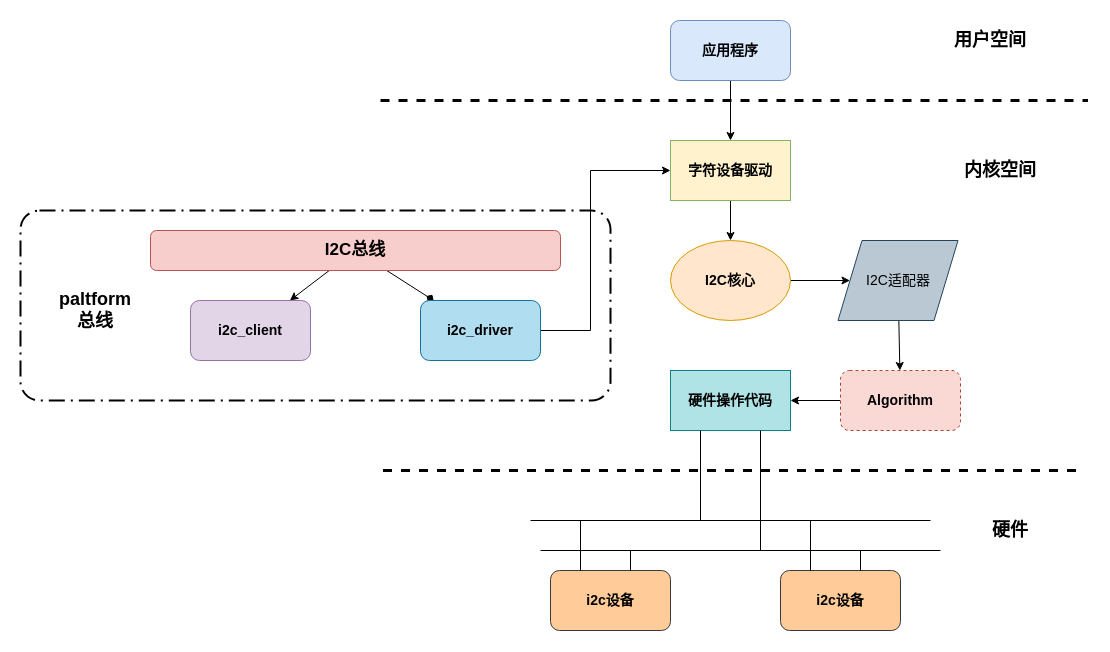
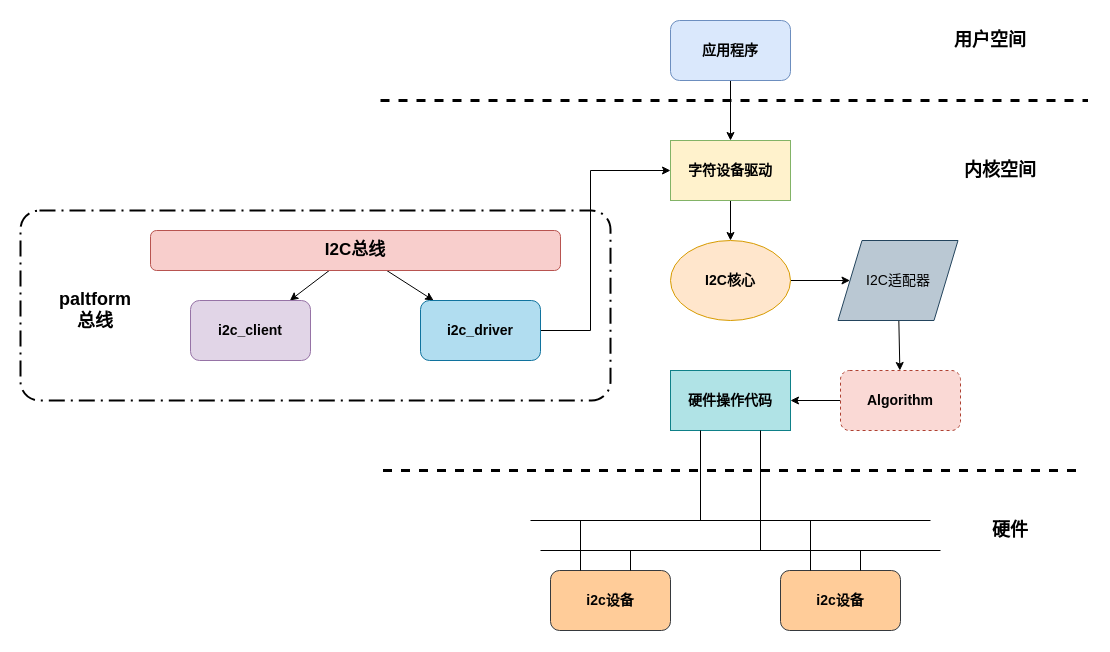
edge "I2C总线" -> "i2c_driver": arrowhead diamond -> classic
